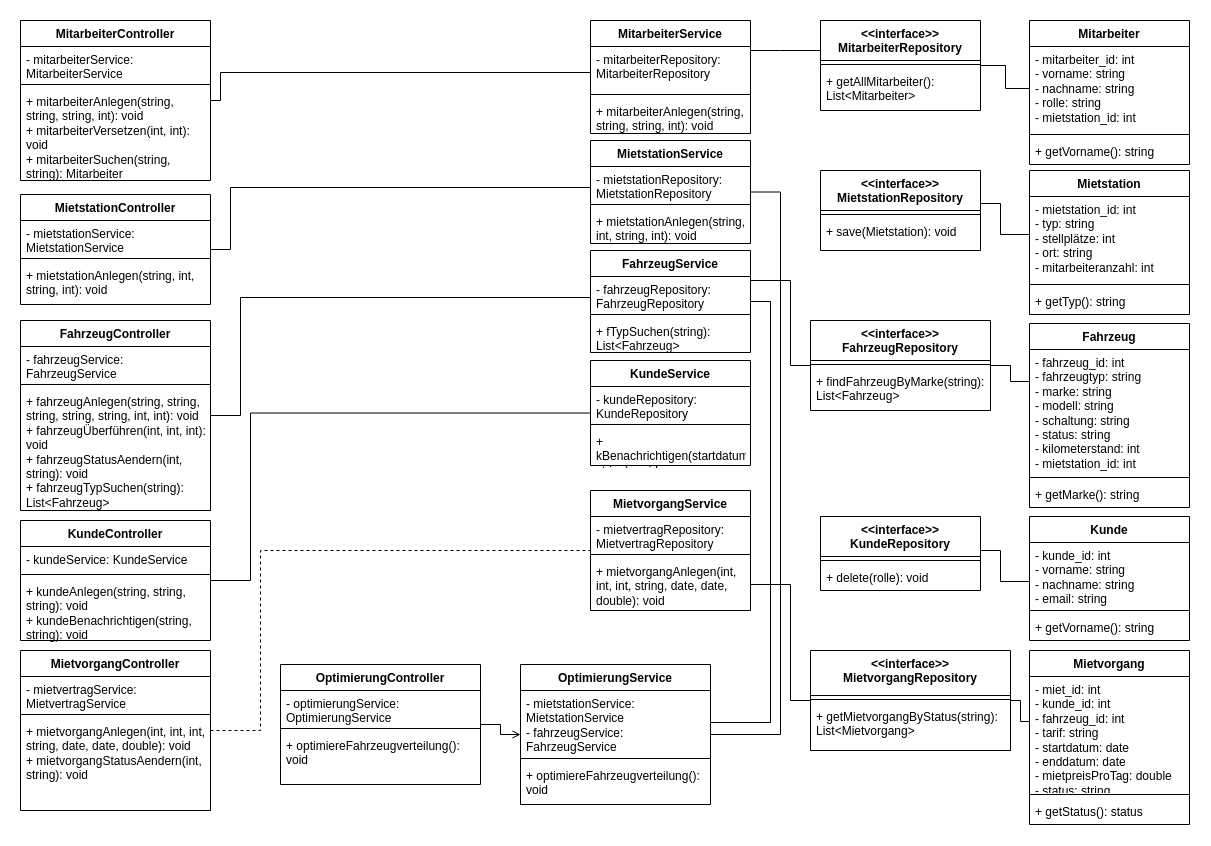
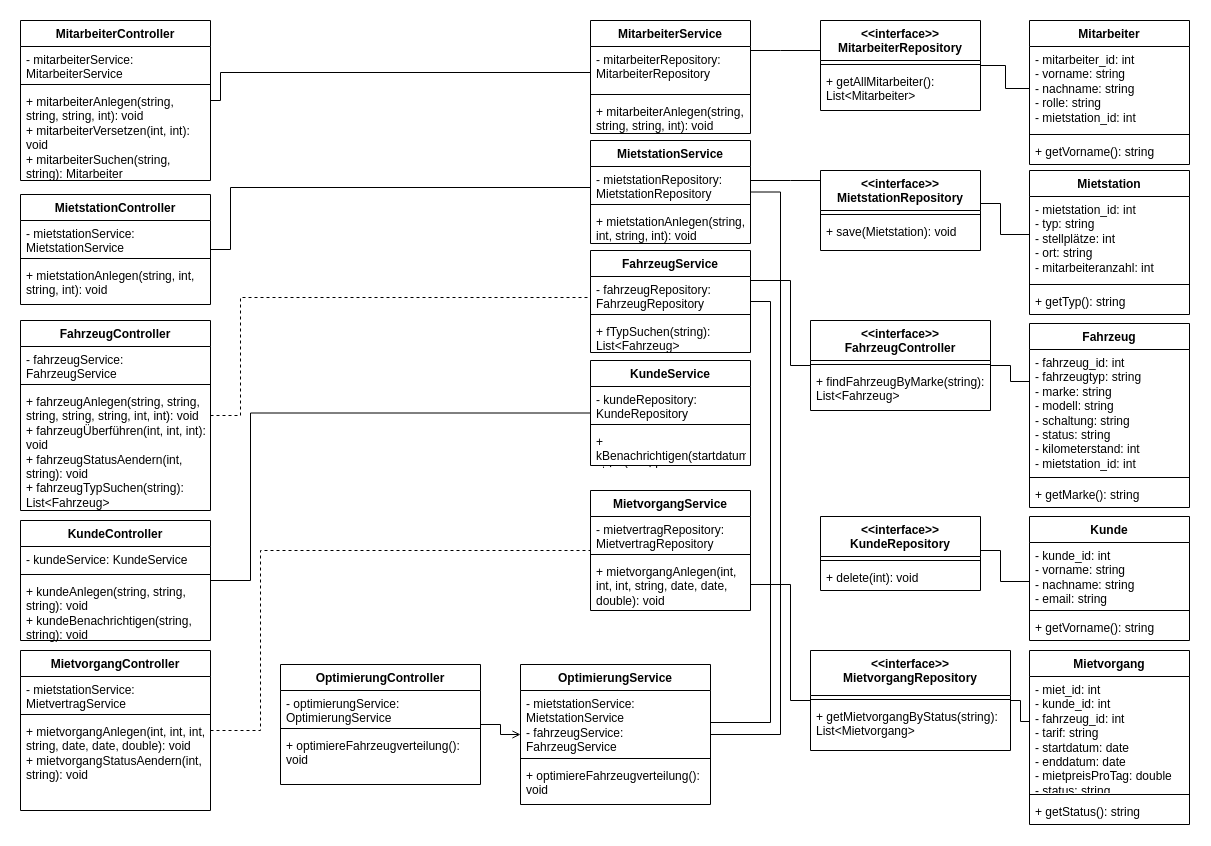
edge "MietstationService" -- "<<interface>> MietstationRepository": added
edge "FahrzeugService" -- "FahrzeugController": style solid -> dashed
node "<<interface>> FahrzeugRepository": label "<<interface>> FahrzeugRepository" -> "<<interface>> FahrzeugController"
node "+ delete(rolle): void": label "+ delete(rolle): void" -> "+ delete(int): void"
node "- mietvertragService: MietvertragService": label "- mietvertragService: MietvertragService" -> "- mietstationService: MietvertragService"
node "+ getStatus(): status": label "+ getStatus(): status" -> "+ getStatus(): string"
